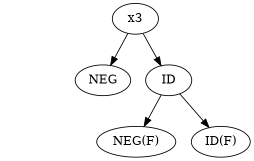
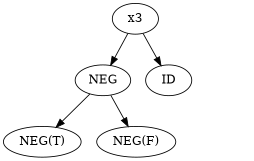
edge "ID" -> "NEG(F)": now "NEG" -> "NEG(F)"
node "NEG(T)": added
node "ID(F)": removed
